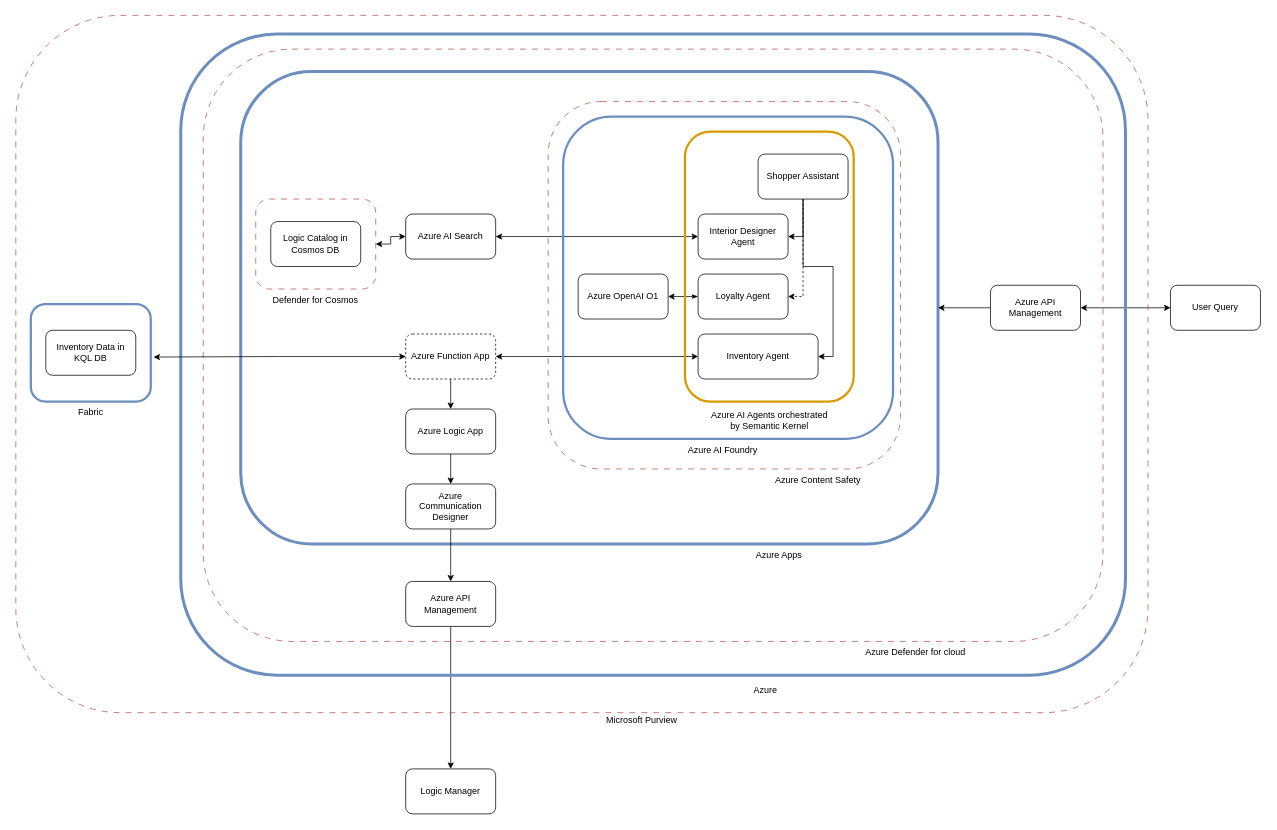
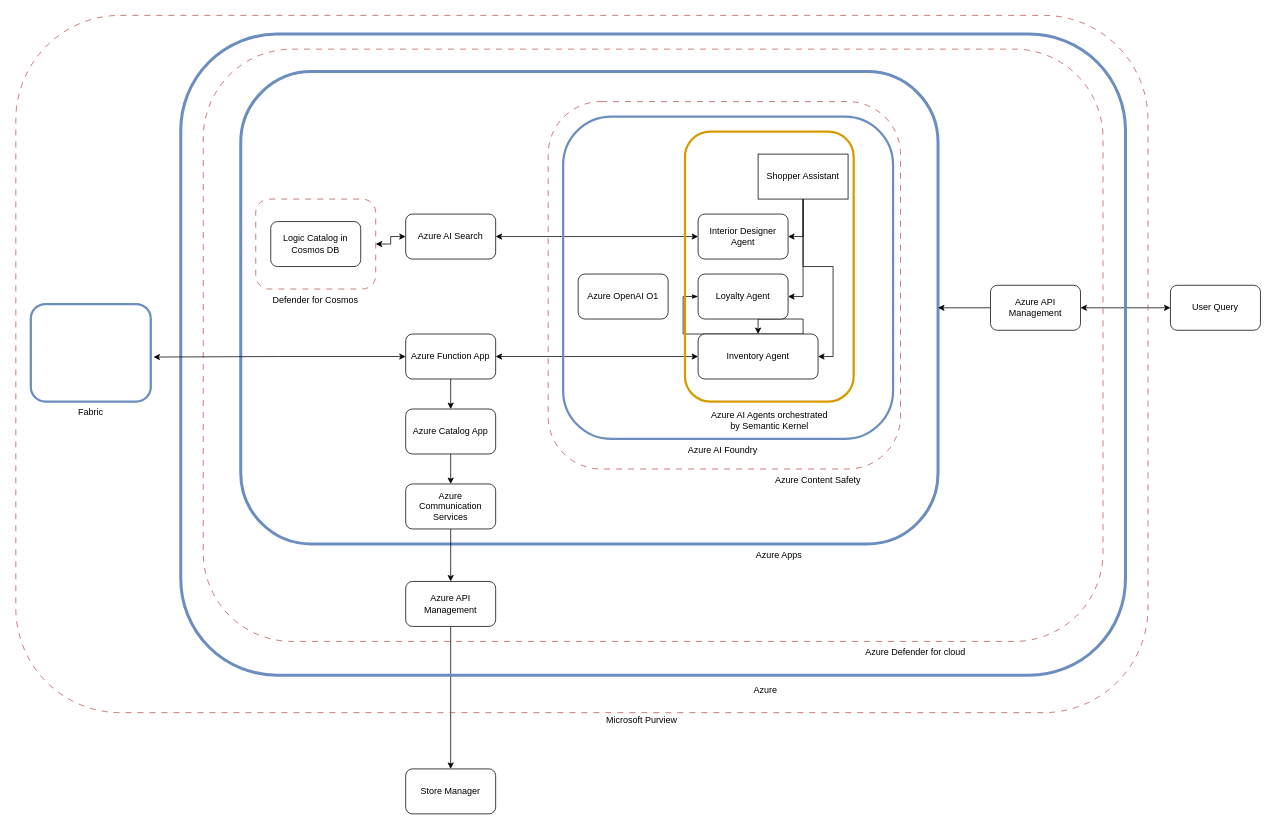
node "Shopper Assistant": shape rounded rectangle -> rectangle
edge "Shopper Assistant" -> "Loyalty Agent": style dashed -> solid
edge "Azure OpenAI O1" -- "Loyalty Agent": now "Inventory Agent" -- "Loyalty Agent"
node "Inventory Data in KQL DB": removed
node "Azure Function App": style dashed -> solid
node "Azure Logic App": label "Azure Logic App" -> "Azure Catalog App"
node "Azure Communication Designer": label "Azure Communication Designer" -> "Azure Communication Services"
node "Logic Manager": label "Logic Manager" -> "Store Manager"
